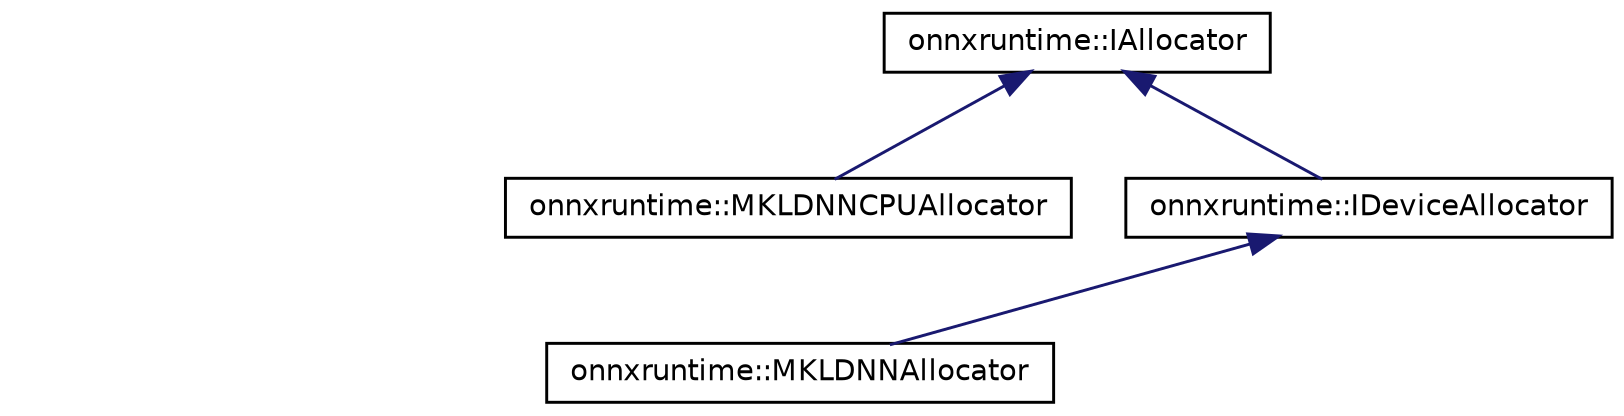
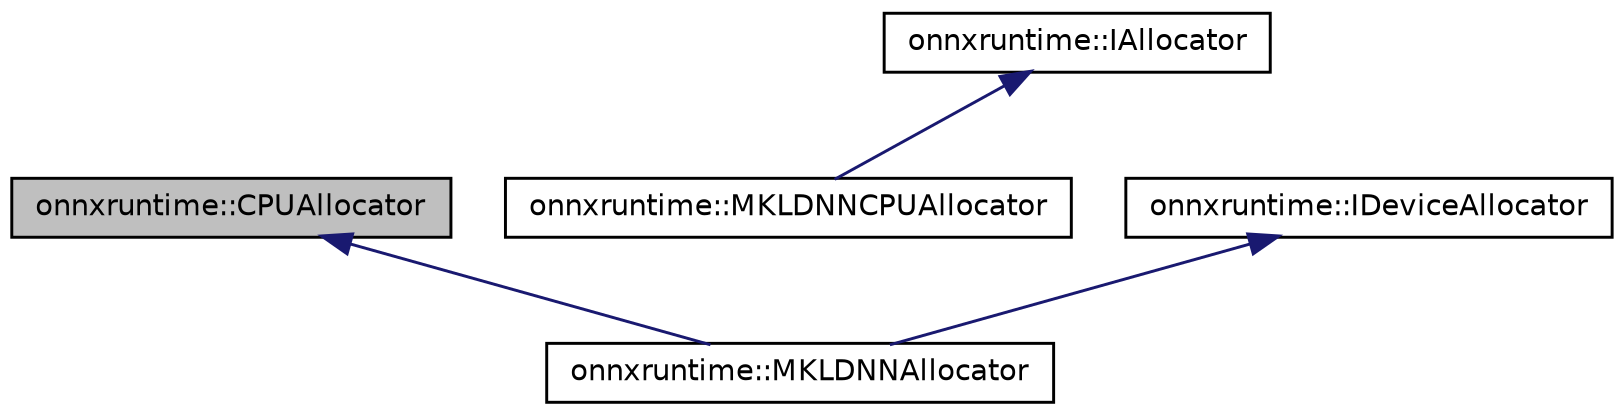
edge "onnxruntime::IDeviceAllocator" -> "onnxruntime::IAllocator": removed
node "onnxruntime::CPUAllocator": added
